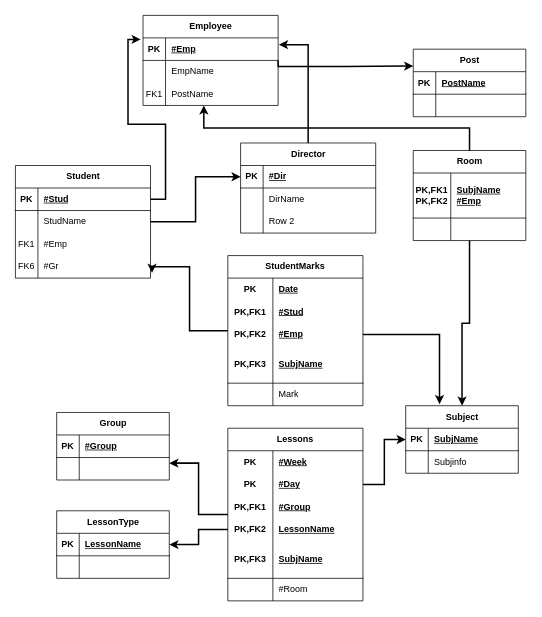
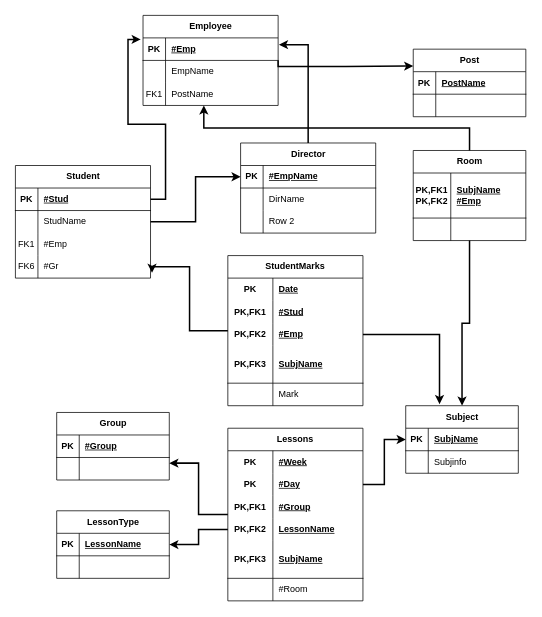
node "#Dir": label "#Dir" -> "#EmpName"
